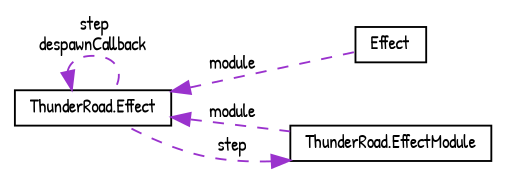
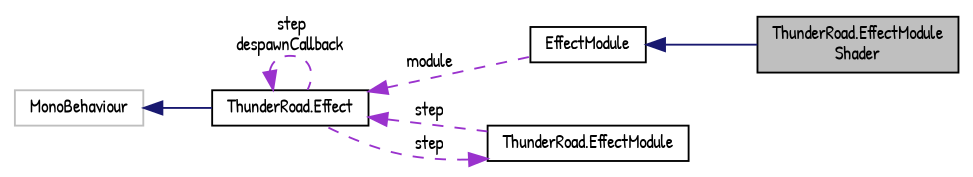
node "Effect": label "Effect" -> "EffectModule"
node "ThunderRoad.EffectModule Shader": added
node "MonoBehaviour": added
edge "ThunderRoad.EffectModule" -> "ThunderRoad.Effect": label " module" -> " step"
